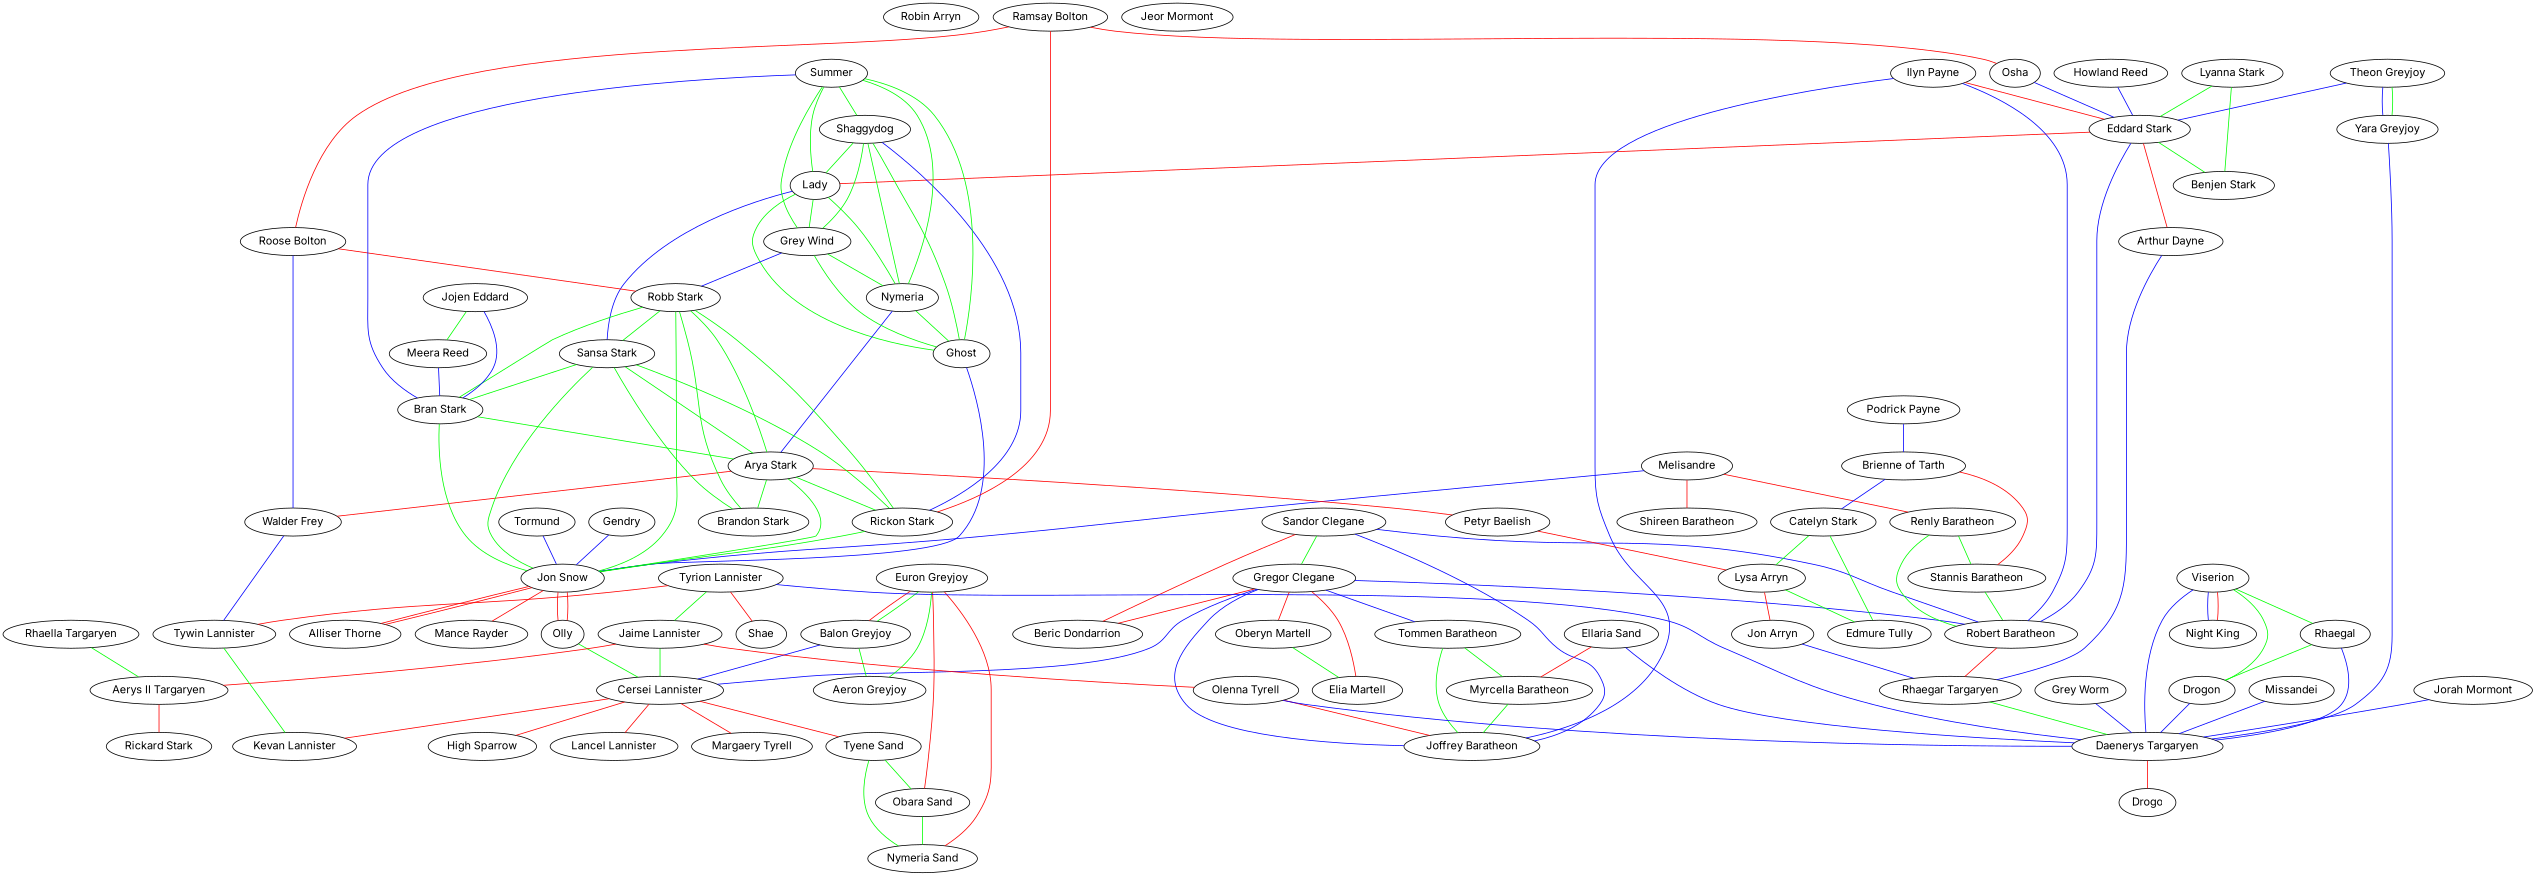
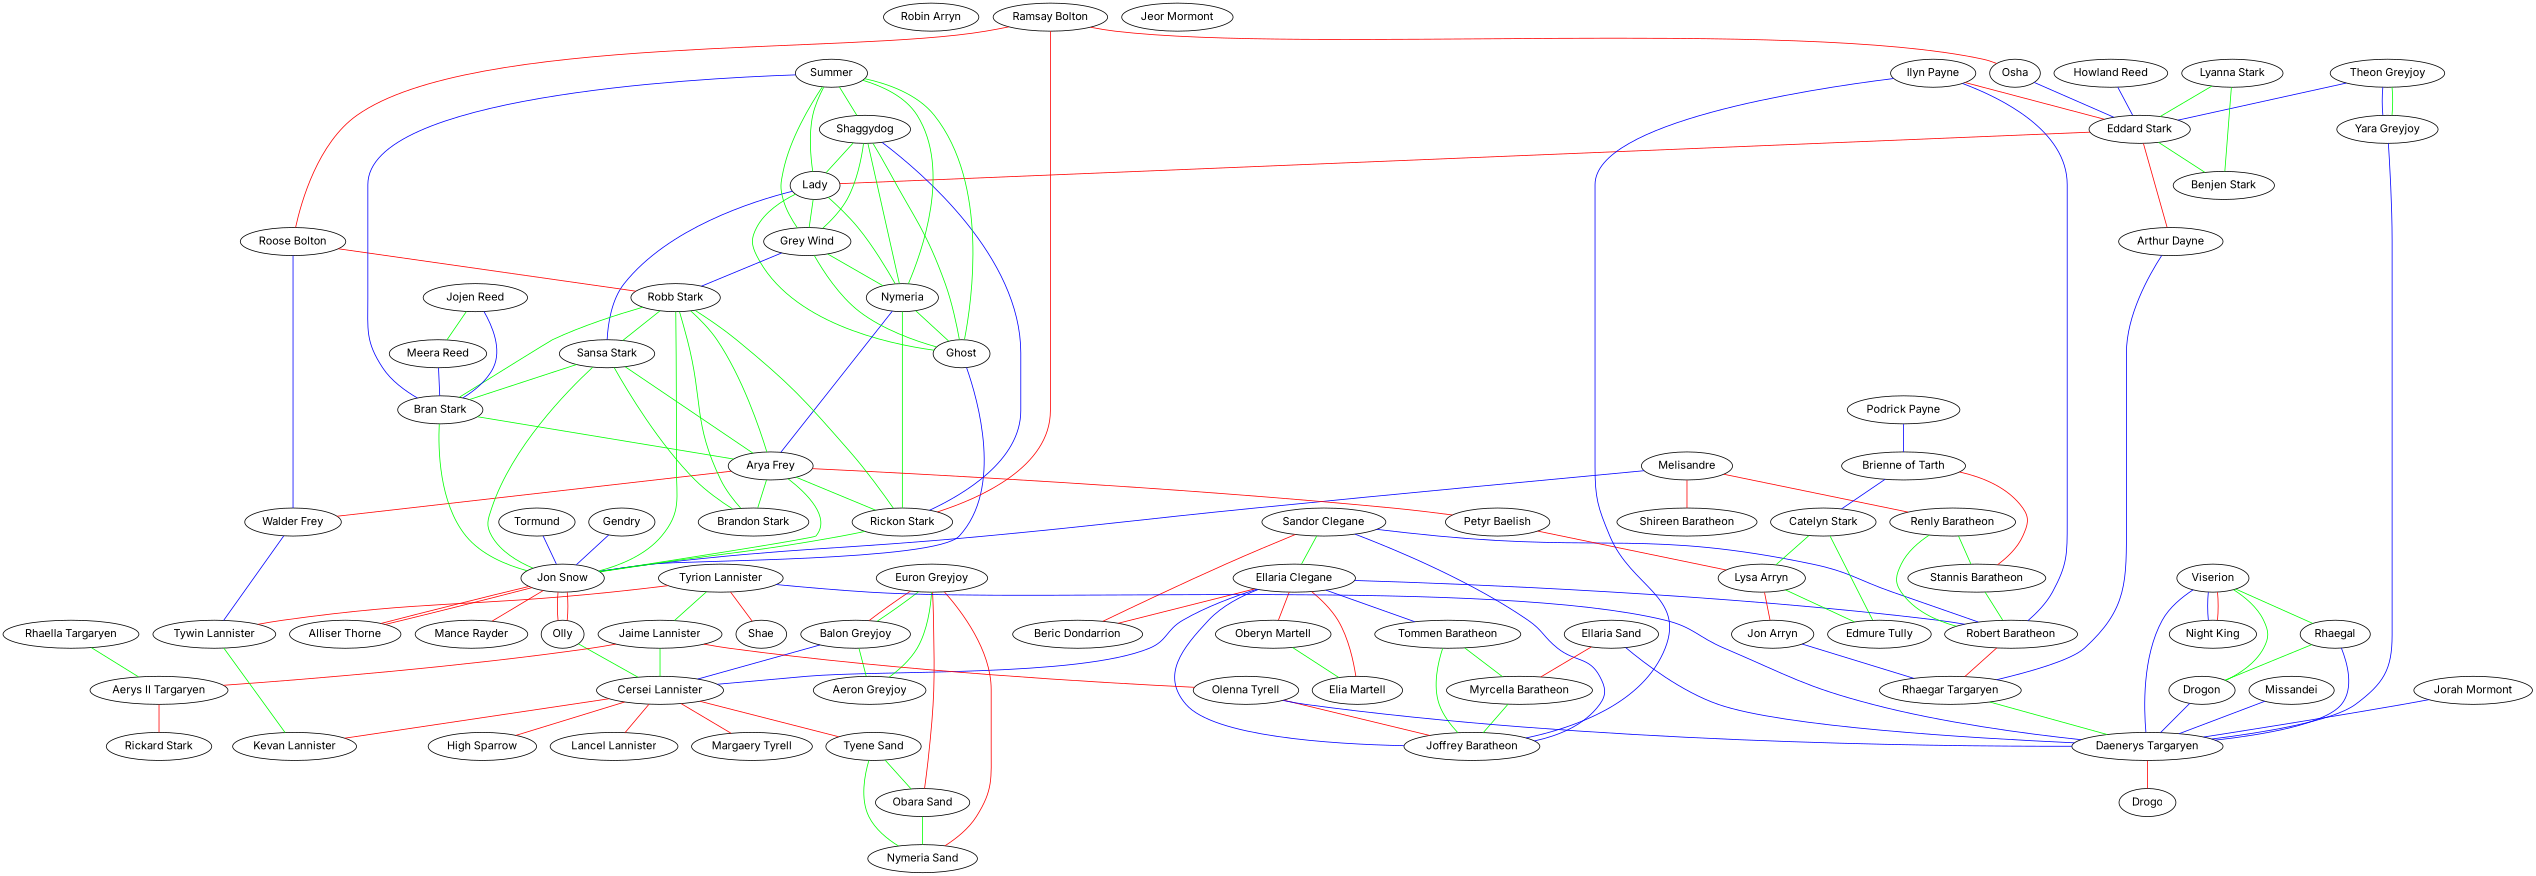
node "Jojen Eddard": label "Jojen Eddard" -> "Jojen Reed"
edge "Eddard Stark" -- "Robert Baratheon": removed
edge "Sansa Stark" -- "Rickon Stark": now "Nymeria" -- "Rickon Stark"
node "Arya Stark": label "Arya Stark" -> "Arya Frey"
node "Gregor Clegane": label "Gregor Clegane" -> "Ellaria Clegane"
node "Grey Worm": removed
